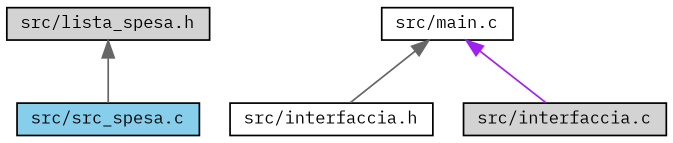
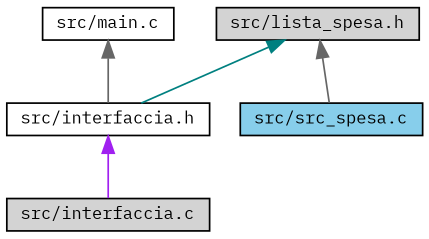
edge "src/interfaccia.h" -> "src/lista_spesa.h": added
edge "src/interfaccia.c" -> "src/main.c": now "src/interfaccia.c" -> "src/interfaccia.h"
